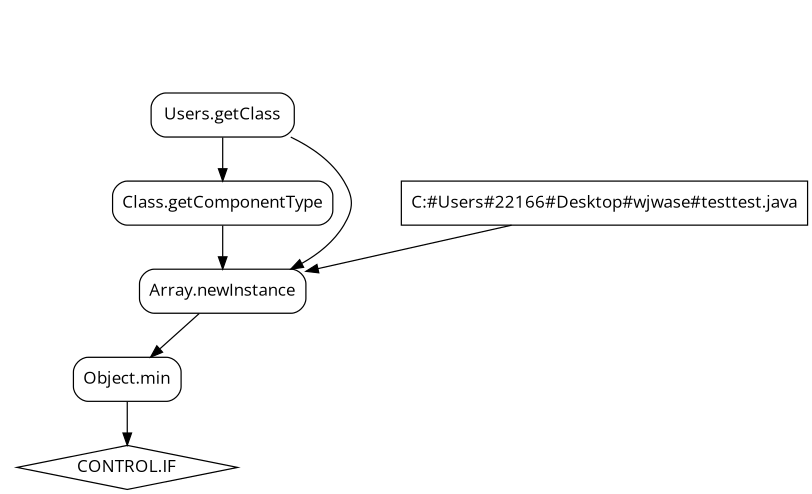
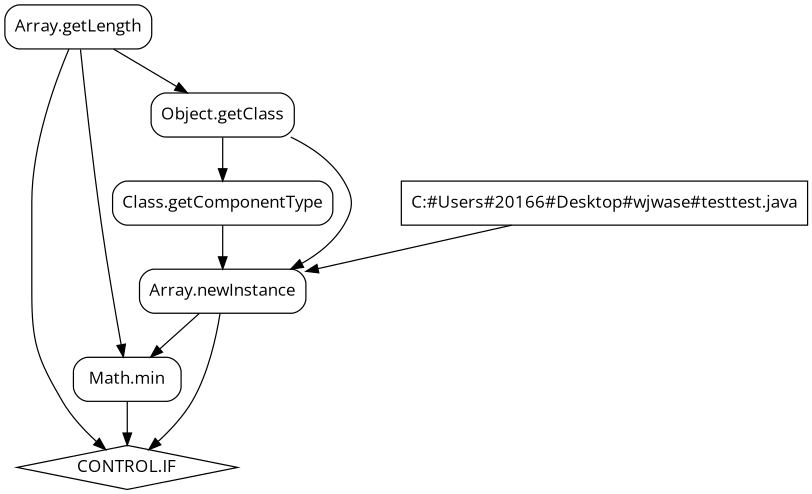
node "Array.getLength": added
node "Users.getClass": label "Users.getClass" -> "Object.getClass"
node "C:#Users#22166#Desktop#wjwase#testtest.java": label "C:#Users#22166#Desktop#wjwase#testtest.java" -> "C:#Users#20166#Desktop#wjwase#testtest.java"
node "Object.min": label "Object.min" -> "Math.min"
edge "Array.newInstance" -> "CONTROL.IF": added
